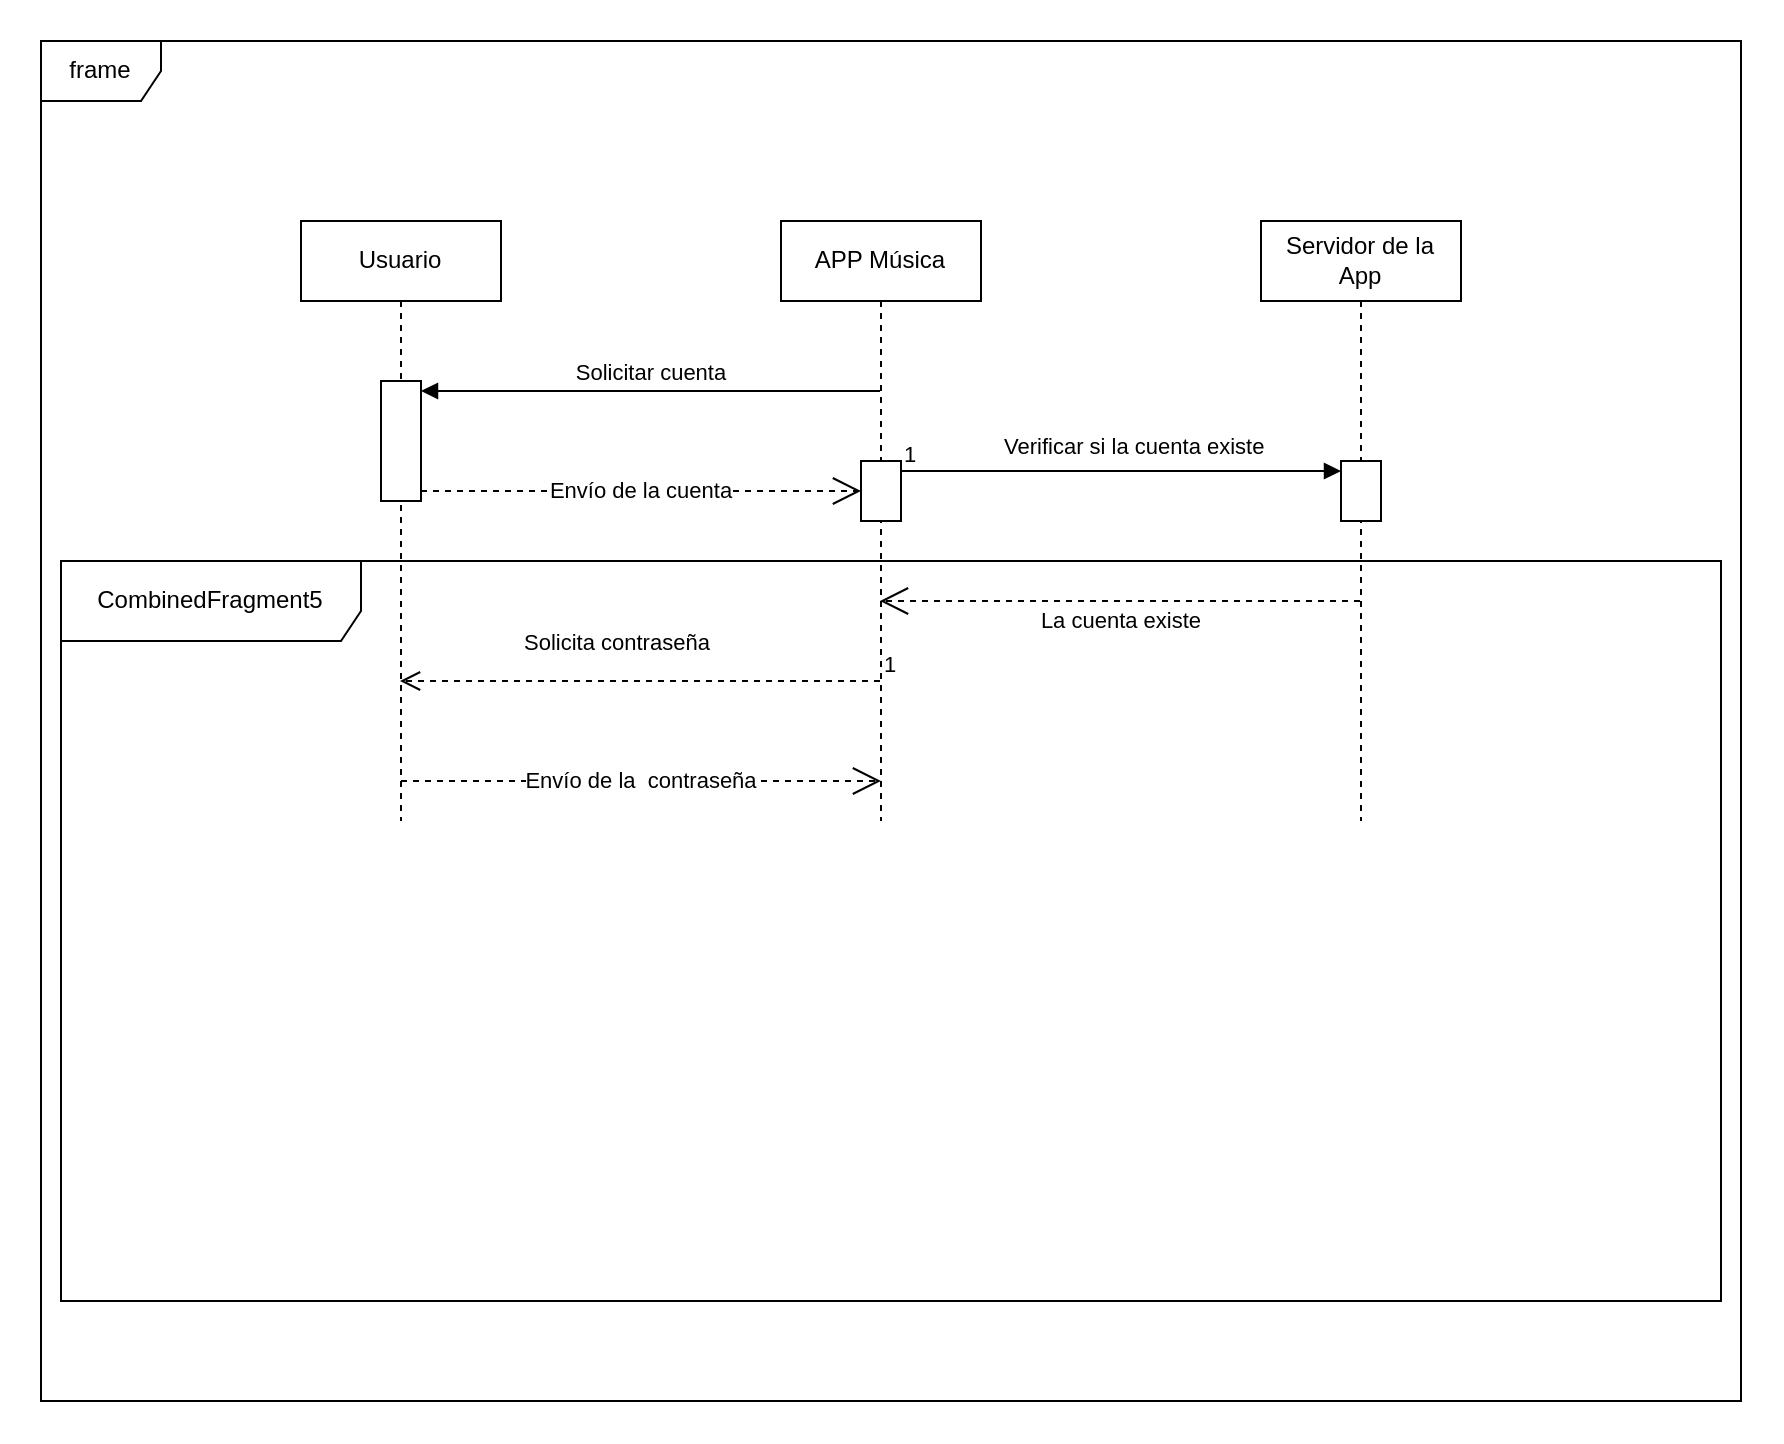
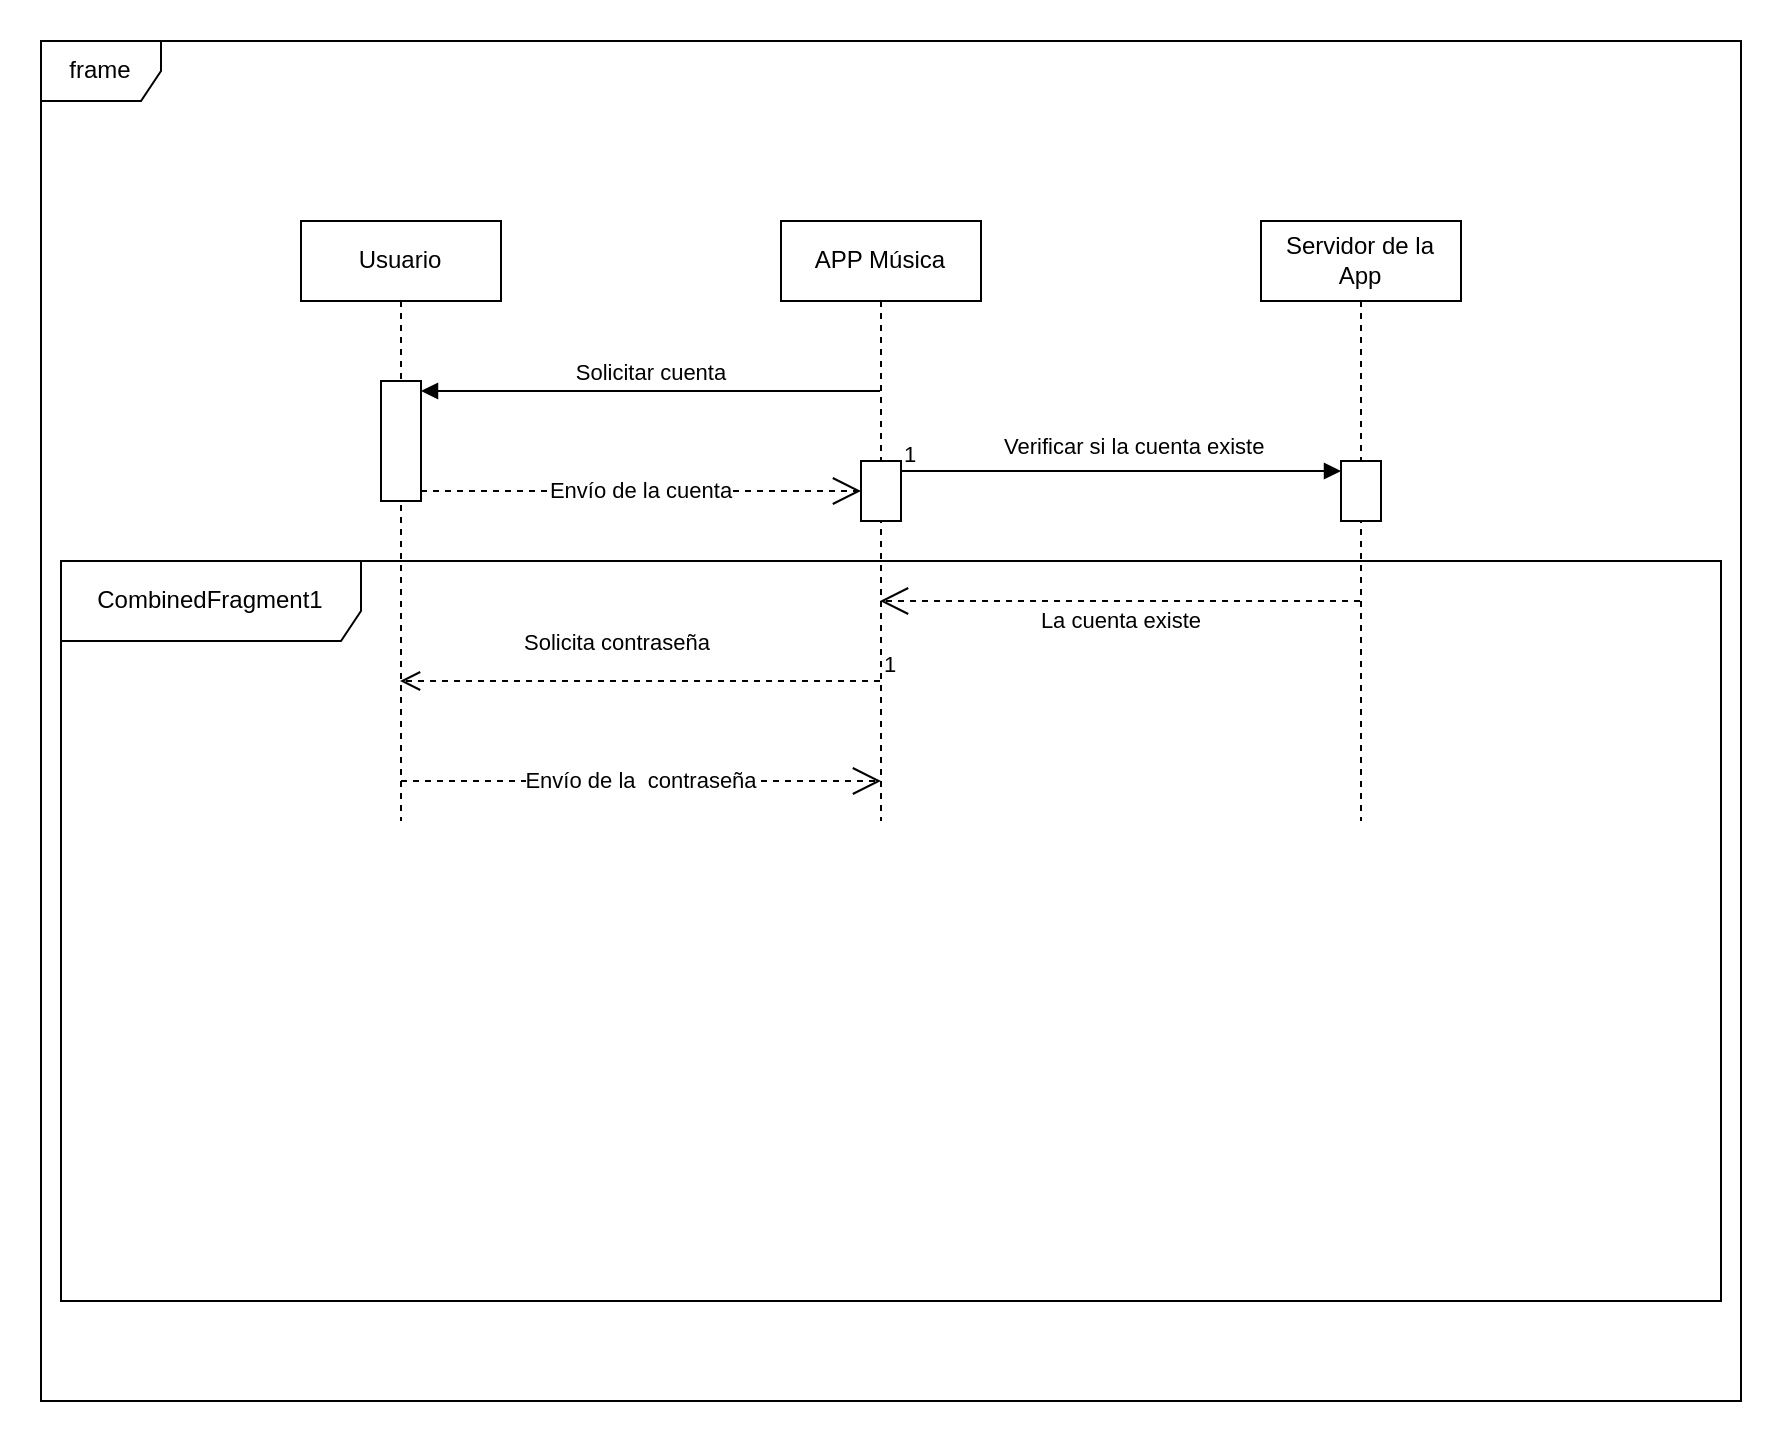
node "CombinedFragment5": label "CombinedFragment5" -> "CombinedFragment1"
